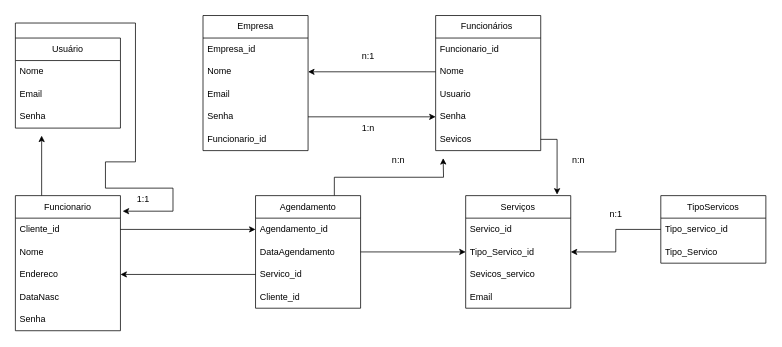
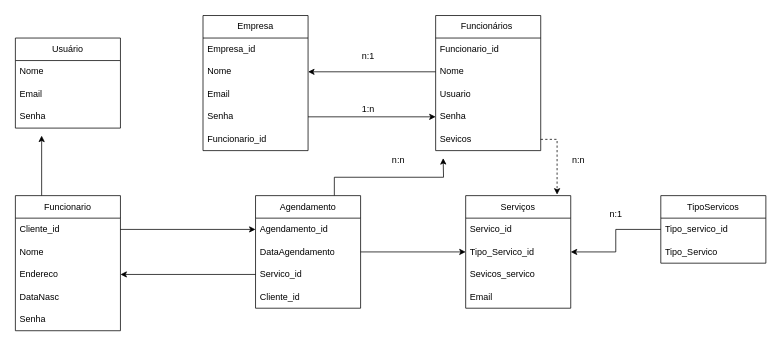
edge "Usuário" -> "Funcionario": removed
node "1:n": moved (368, 128) -> (368, 109)
edge "Sevicos" -> "Serviços": style solid -> dashed
node "1:1": removed
